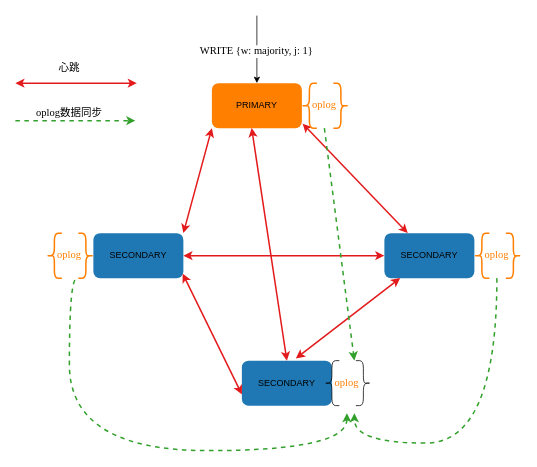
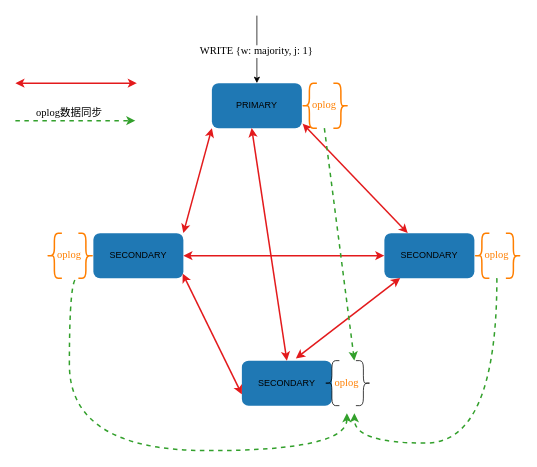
node "心跳": removed
node "PRIMARY": fillcolor #ff7f00 -> #1f78b4
